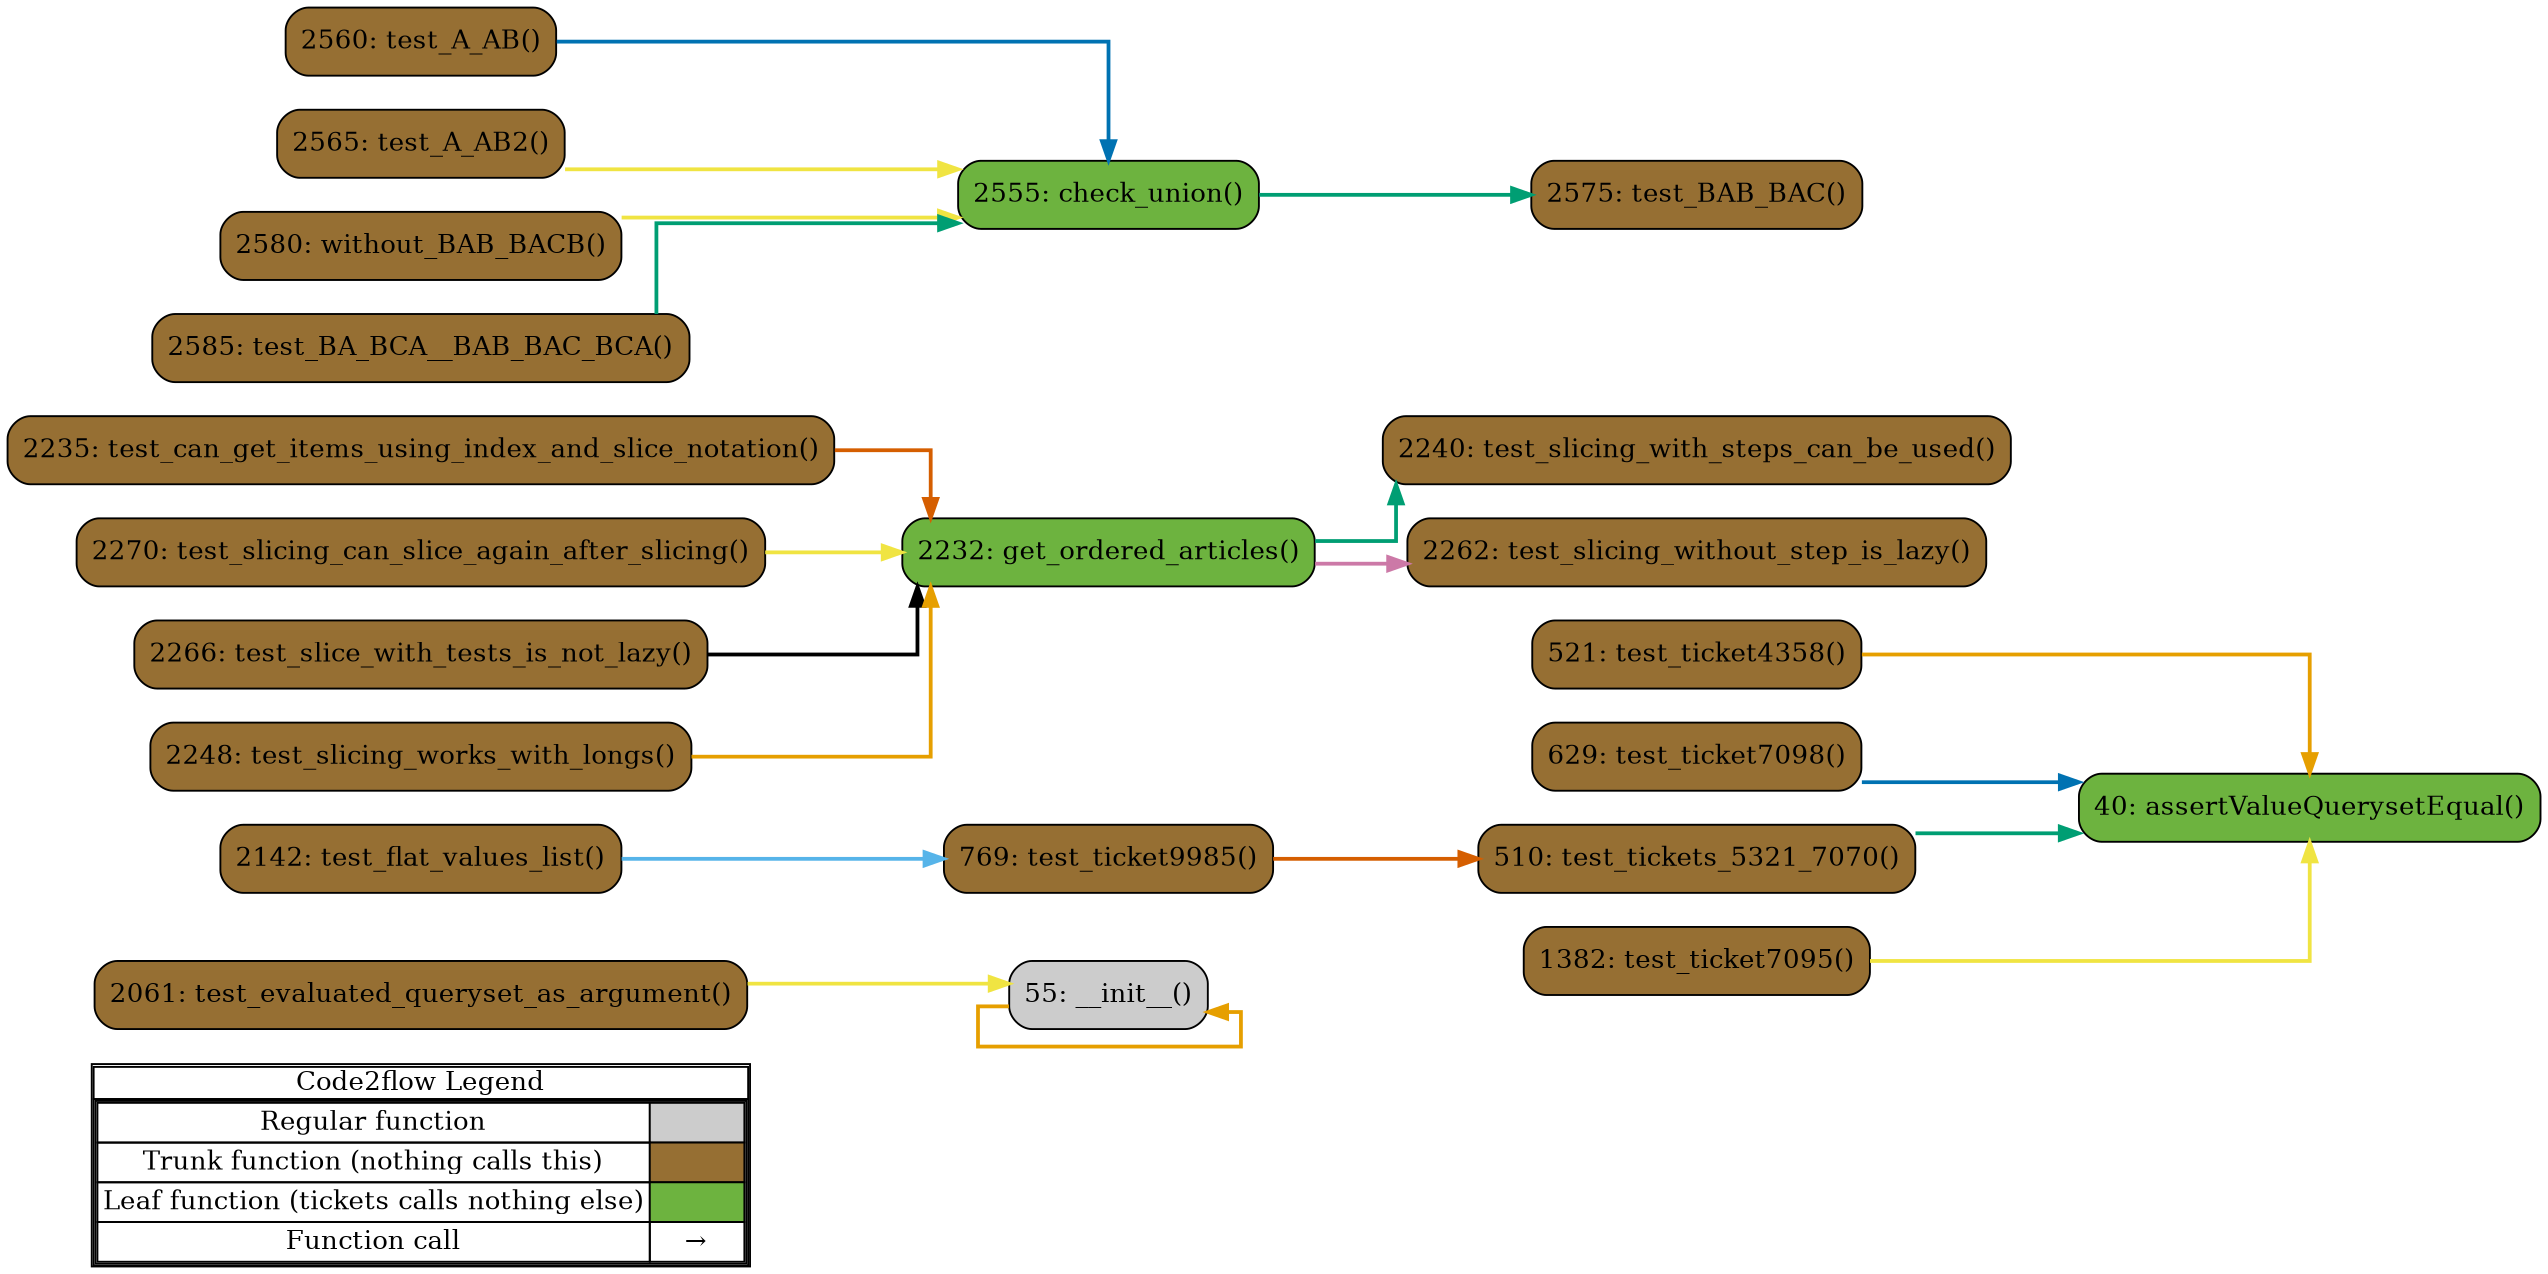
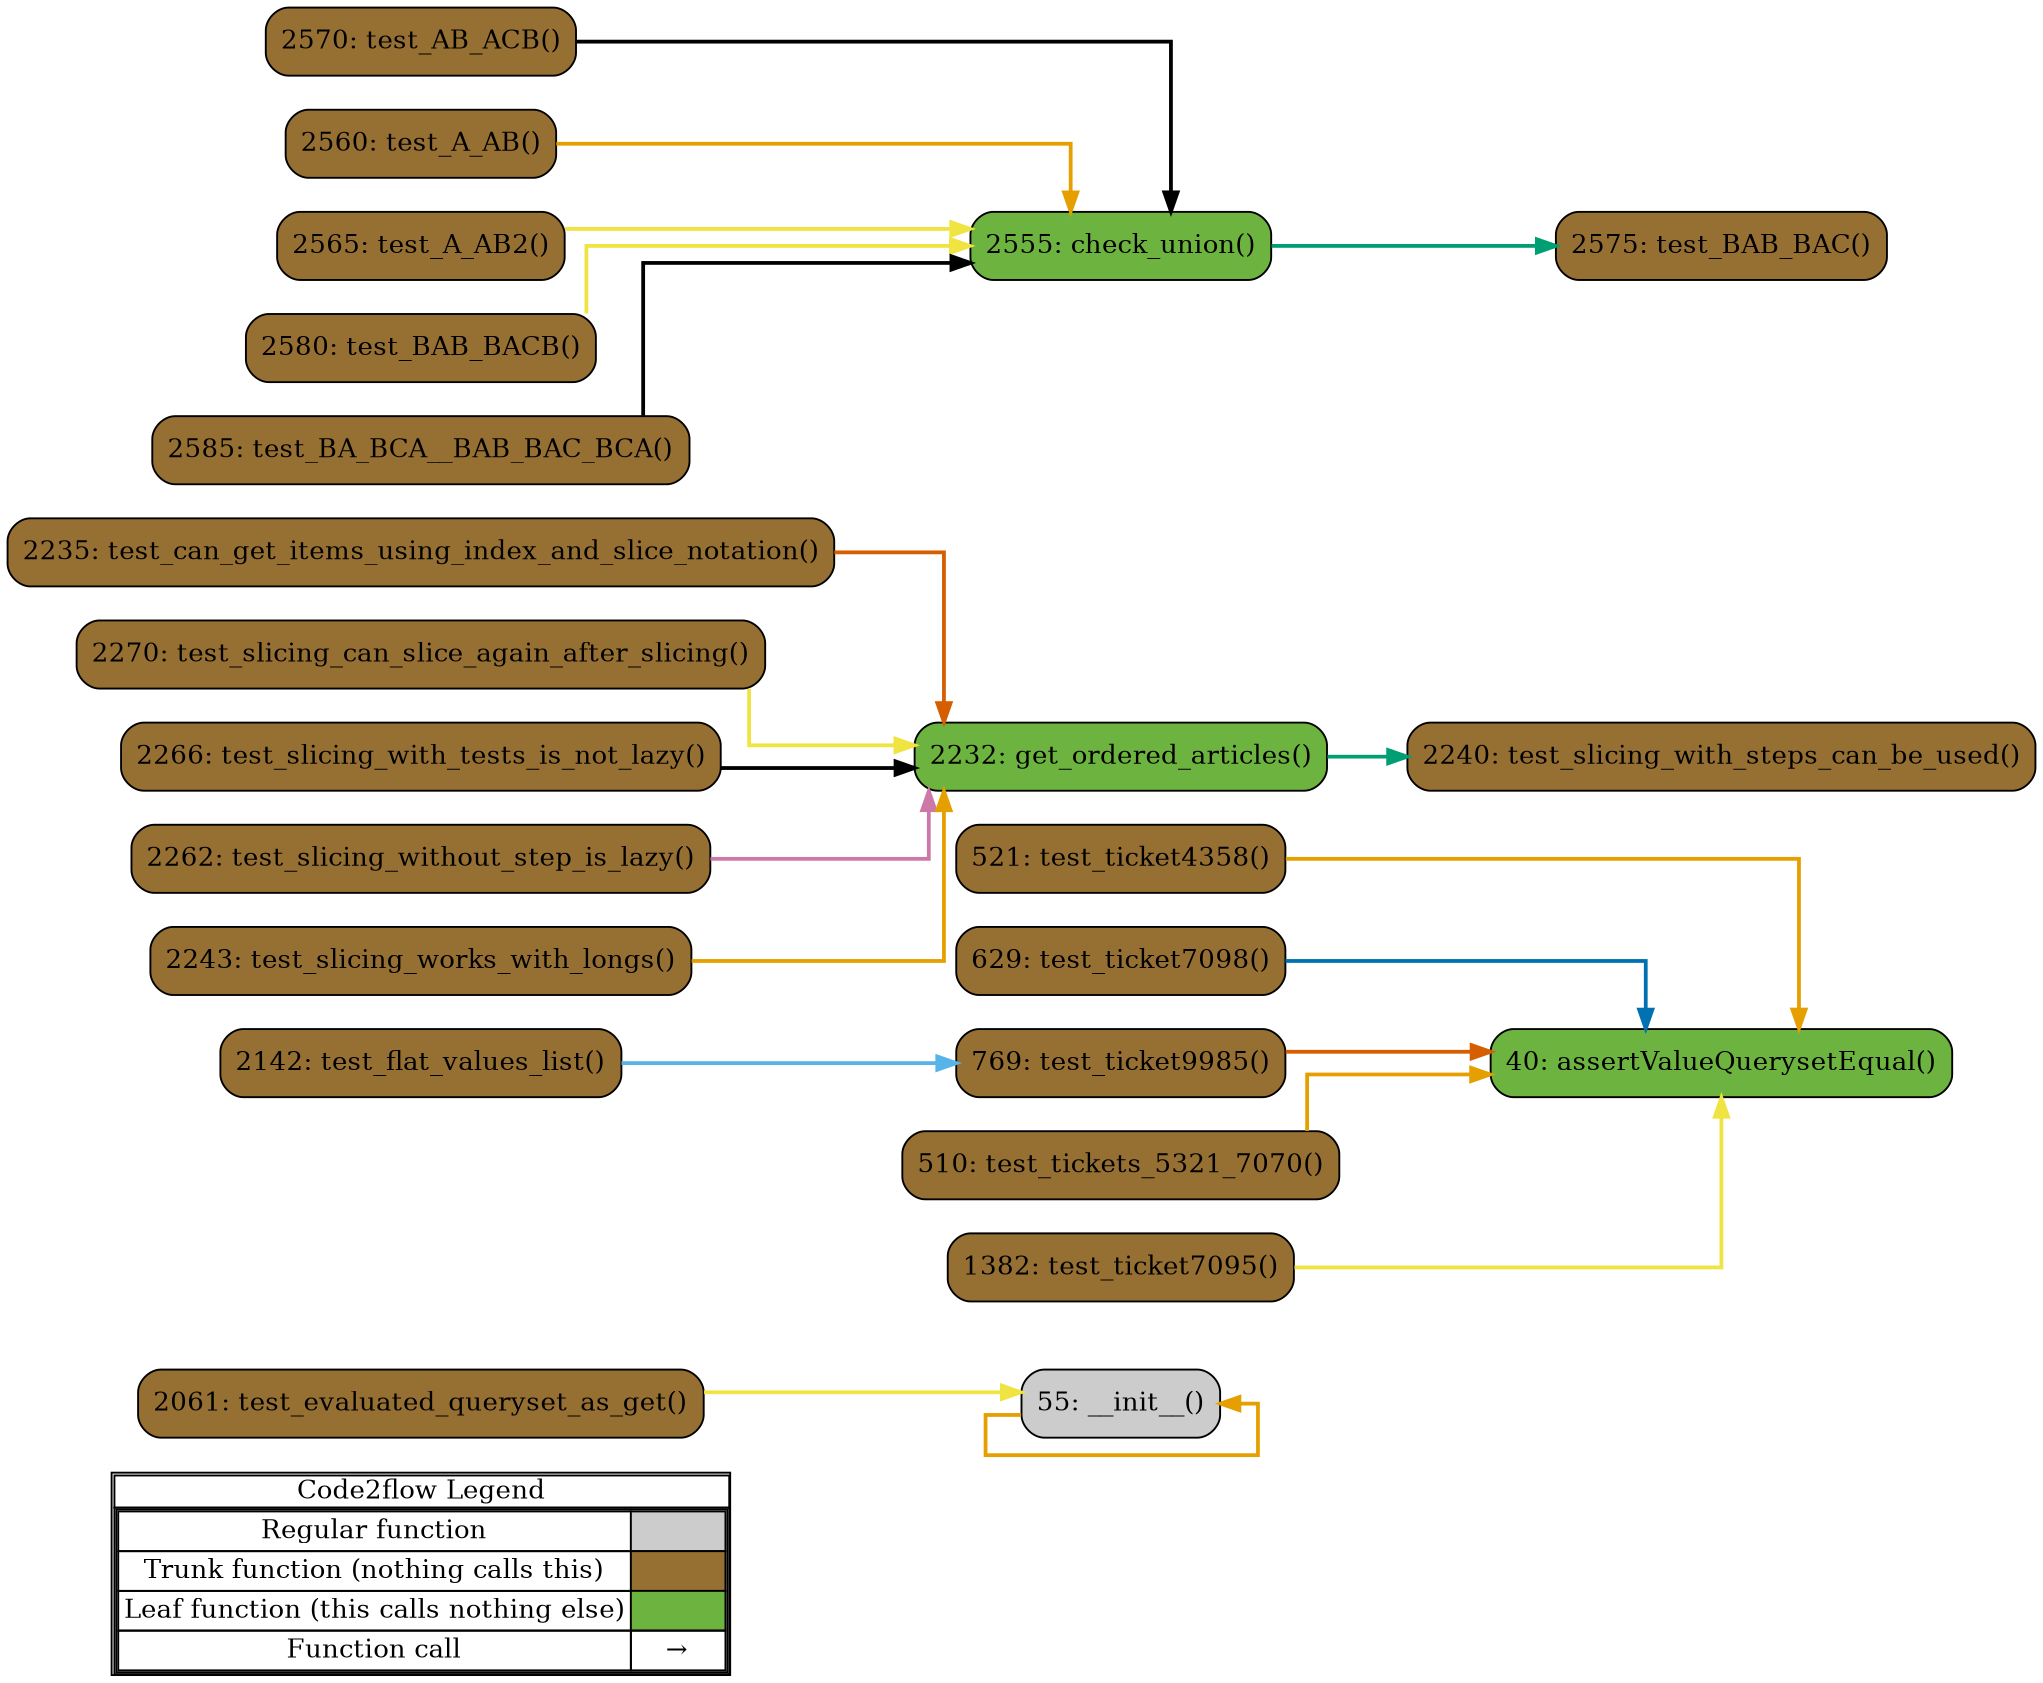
node "2570: test_AB_ACB()": added
edge "2560: test_A_AB()" -> "2555: check_union()": color #0072b2 -> #e69f00
edge "2585: test_BA_BCA__BAB_BAC_BCA()" -> "2555: check_union()": color #009e73 -> #000000
node "2580: without_BAB_BACB()": label "2580: without_BAB_BACB()" -> "2580: test_BAB_BACB()"
edge "2232: get_ordered_articles()" -> "2262: test_slicing_without_step_is_lazy()": reversed
node "2266: test_slice_with_tests_is_not_lazy()": label "2266: test_slice_with_tests_is_not_lazy()" -> "2266: test_slicing_with_tests_is_not_lazy()"
node "2248: test_slicing_works_with_longs()": label "2248: test_slicing_works_with_longs()" -> "2243: test_slicing_works_with_longs()"
edge "510: test_tickets_5321_7070()" -> "40: assertValueQuerysetEqual()": color #009e73 -> #e69f00
edge "769: test_ticket9985()" -> "510: test_tickets_5321_7070()": now "769: test_ticket9985()" -> "40: assertValueQuerysetEqual()"
node "2061: test_evaluated_queryset_as_argument()": label "2061: test_evaluated_queryset_as_argument()" -> "2061: test_evaluated_queryset_as_get()"
node "Code2flow Legend": text "Leaf function (tickets calls nothing else)" -> "Leaf function (this calls nothing else)"
